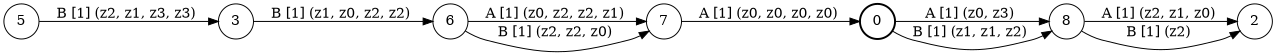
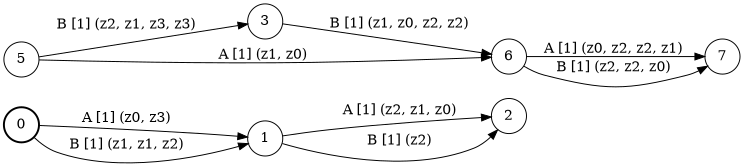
edge "7" -> "0": removed, label "A [1] (z0, z0, z0, z0)"
node "8": label "8" -> "1"
edge "5" -> "6": added, label "A [1] (z1, z0)"
